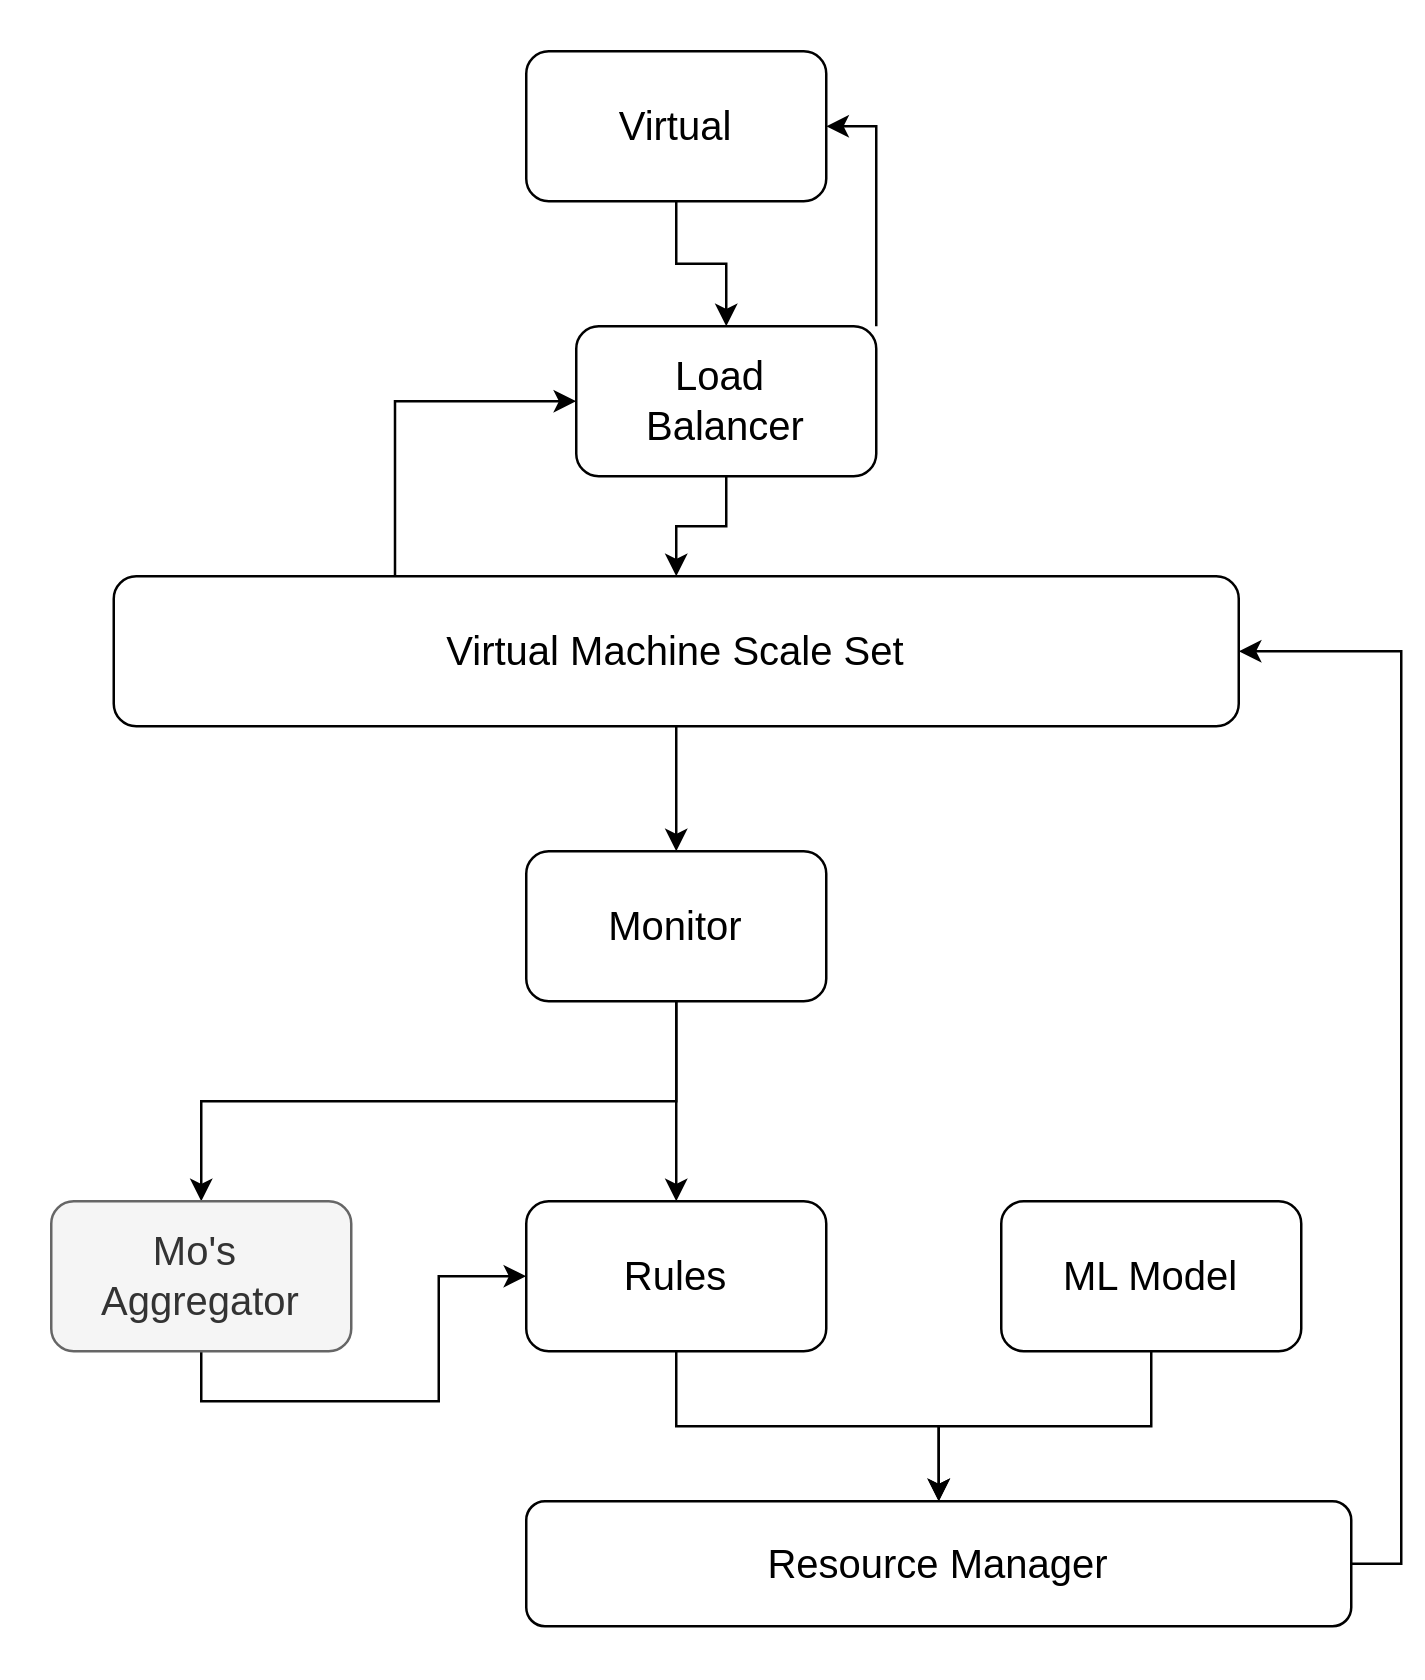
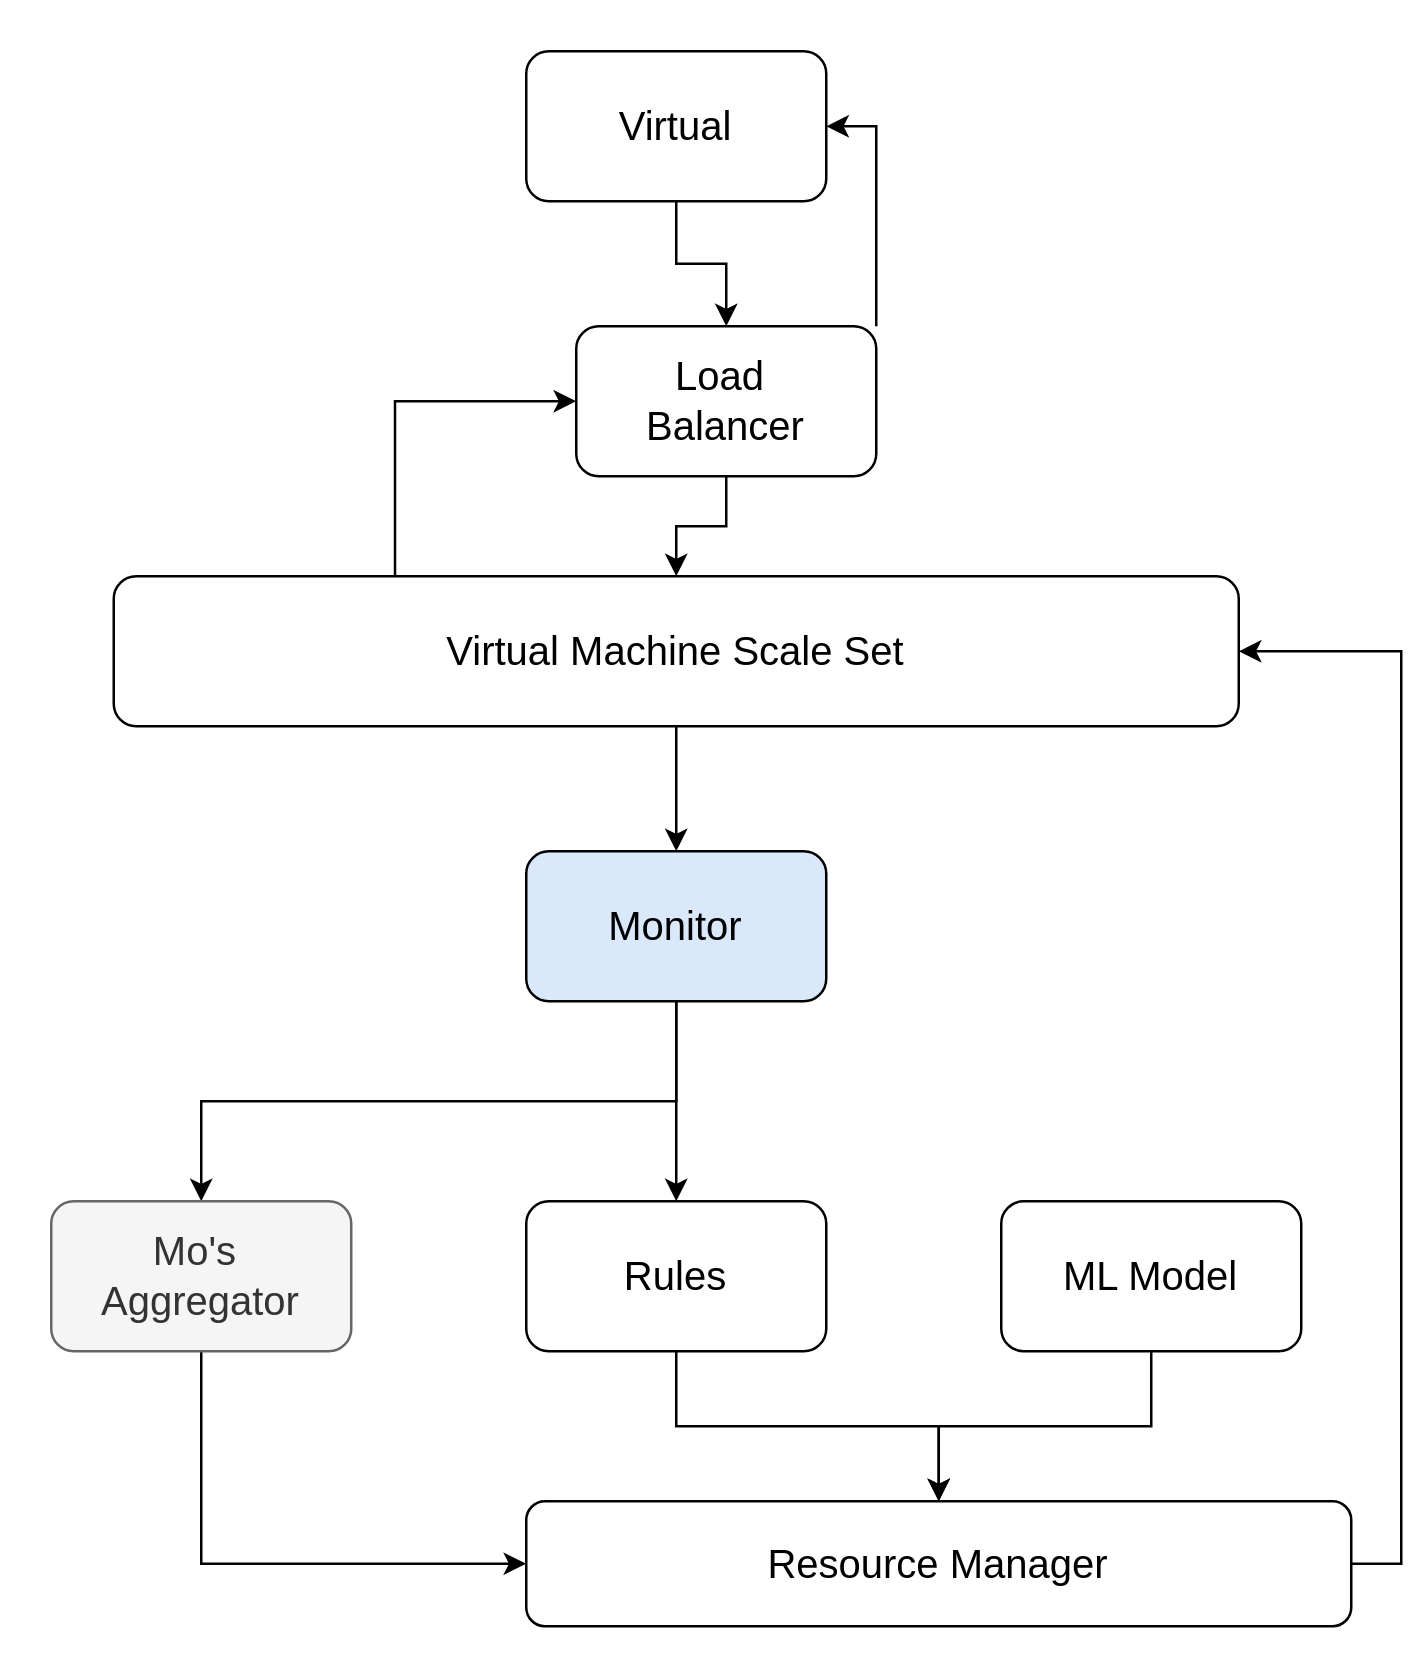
node "Monitor": fillcolor #ffffff -> #dae8fc
edge "Mo's Aggregator" -> "Rules": now "Mo's Aggregator" -> "Resource Manager"
